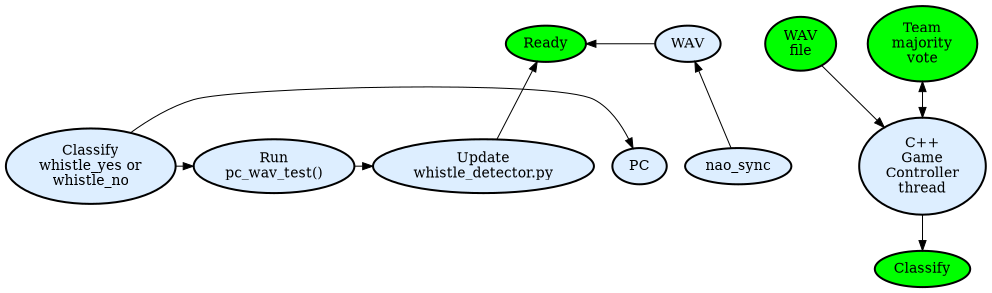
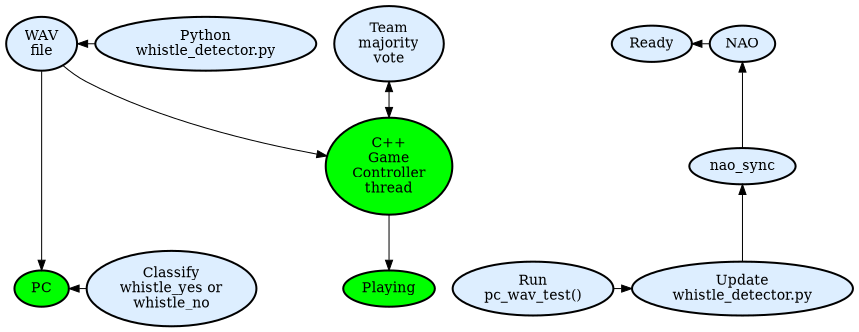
node "Python whistle_detector.py": added
node "Ready": fillcolor green -> #ddeeff
node "WAV": label "WAV" -> "NAO"
node "WAV file": fillcolor green -> #ddeeff
node "Team majority vote": fillcolor green -> #ddeeff
edge "Update whistle_detector.py" -> "Ready": now "Update whistle_detector.py" -> "nao_sync"
edge "WAV file" -> "PC": added
edge "Classify whistle_yes or whistle_no" -> "Run pc_wav_test()": removed
node "PC": fillcolor #ddeeff -> green
node "C++ Game Controller thread": fillcolor #ddeeff -> green
node "Classify": label "Classify" -> "Playing"
